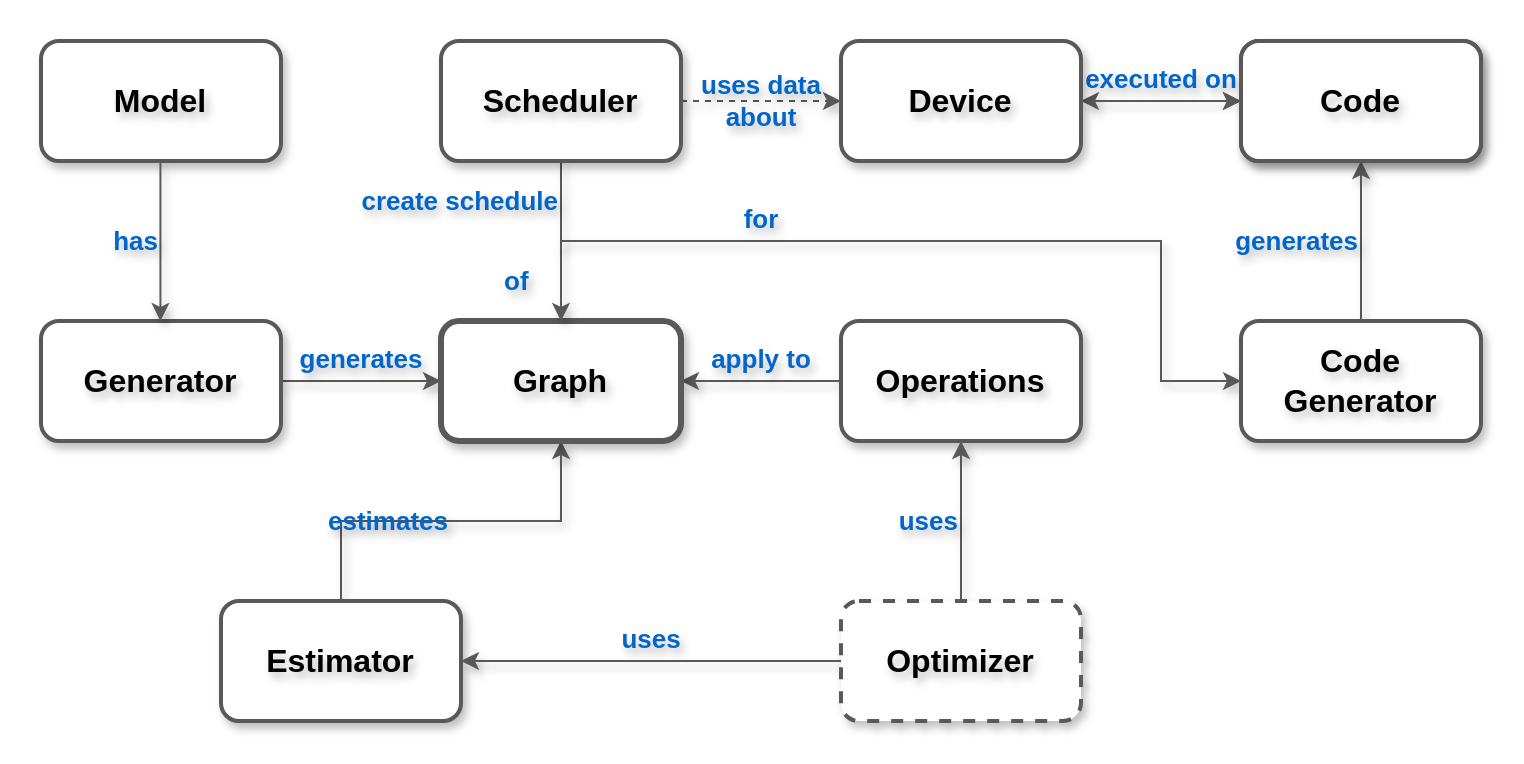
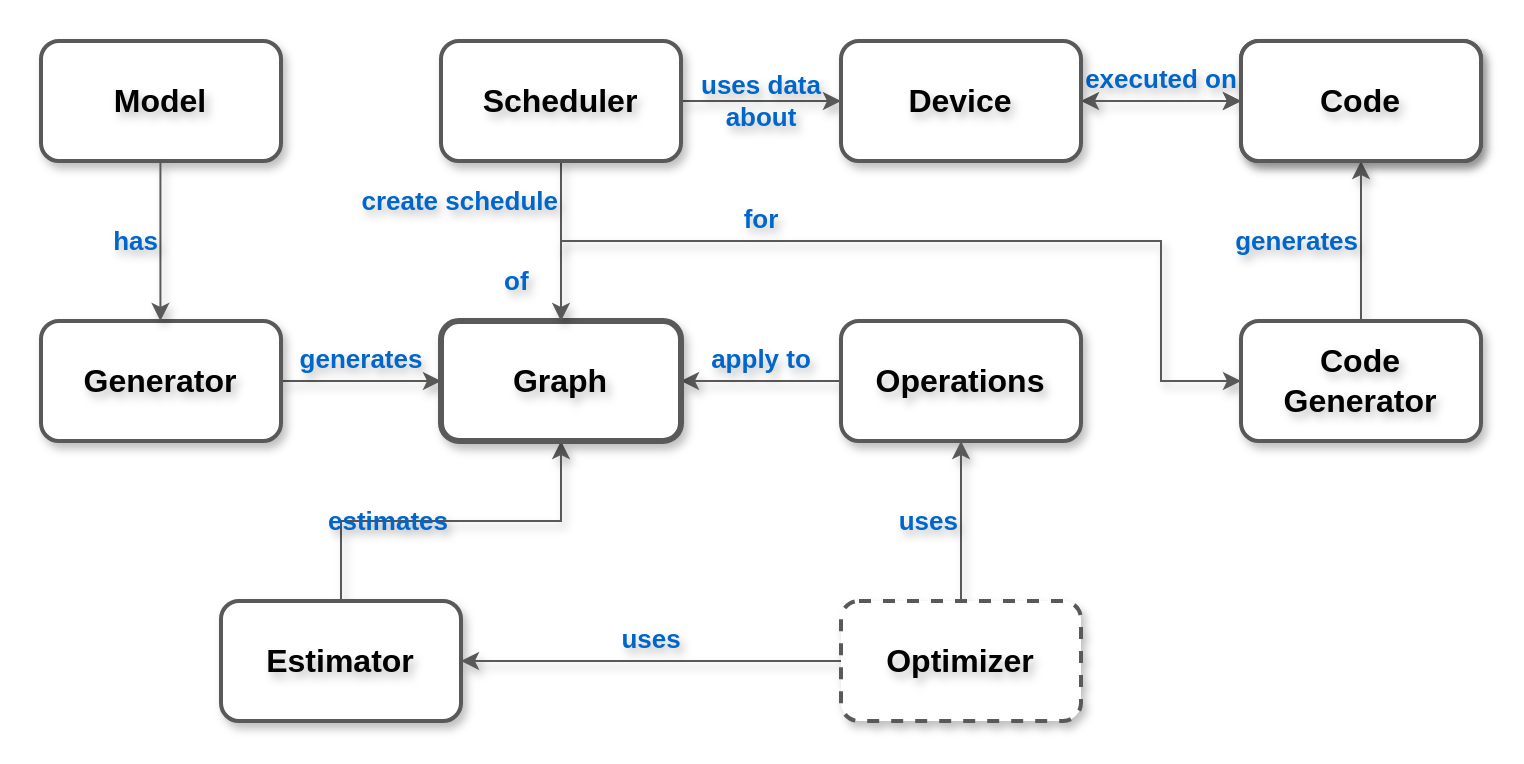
edge "Scheduler" -> "Device": style dashed -> solid
